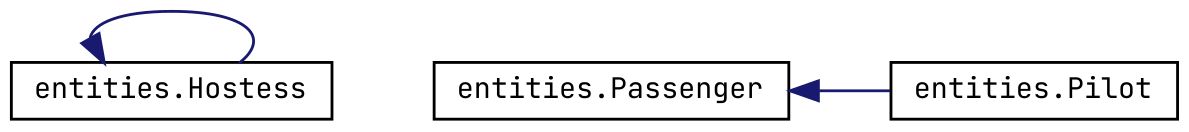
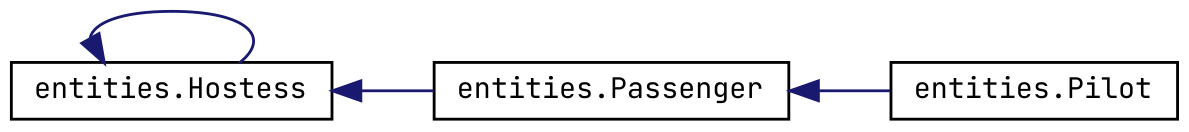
edge "entities.Passenger" -> "entities.Hostess": added
